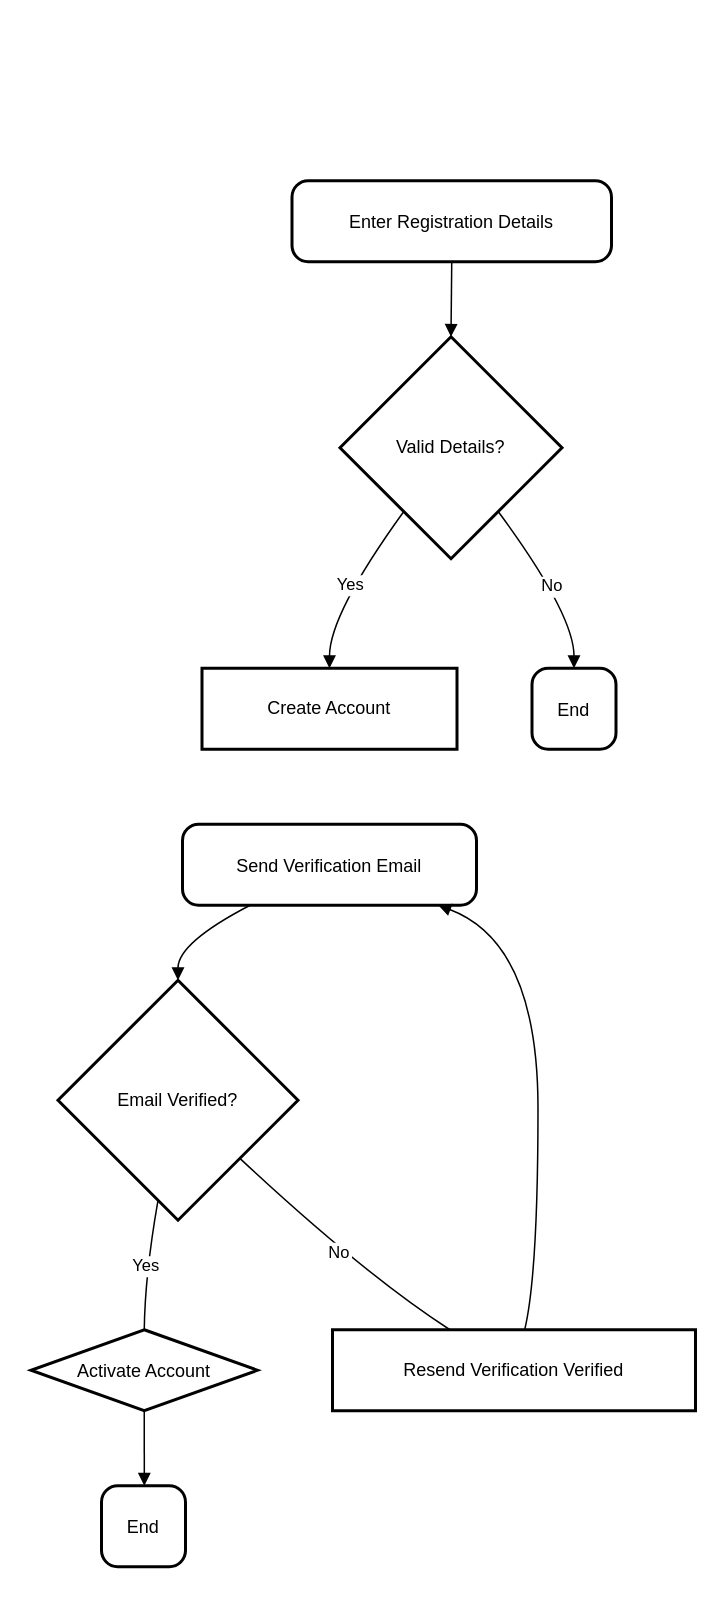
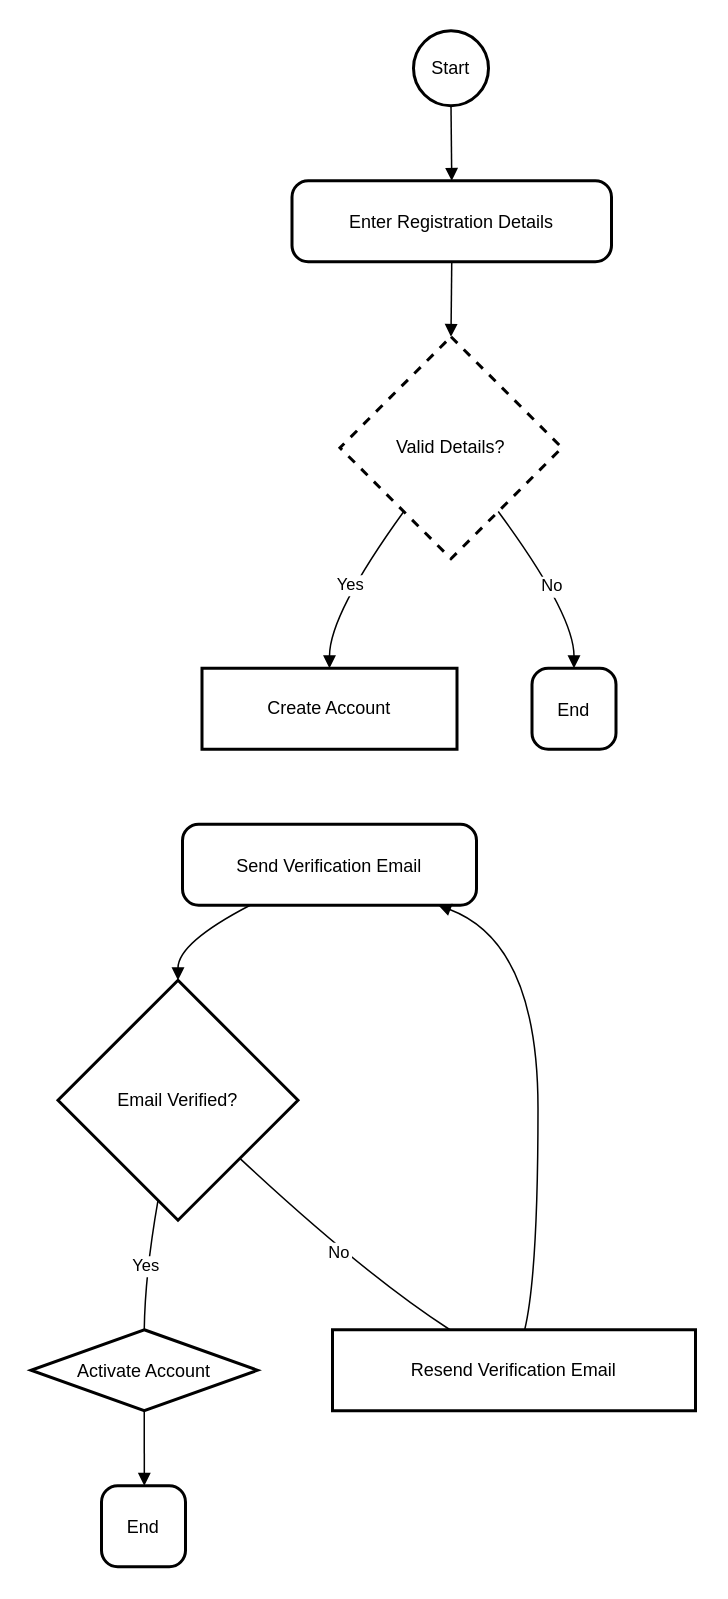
node "Start": added
edge "Start" -> "Enter Registration Details": added
node "Valid Details?": style solid -> dashed
node "Resend Verification Verified": label "Resend Verification Verified" -> "Resend Verification Email"
